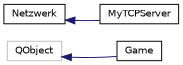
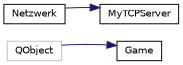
edge "MyTCPServer" -> "Netzwerk": reversed
edge "Game" -> "QObject": reversed
